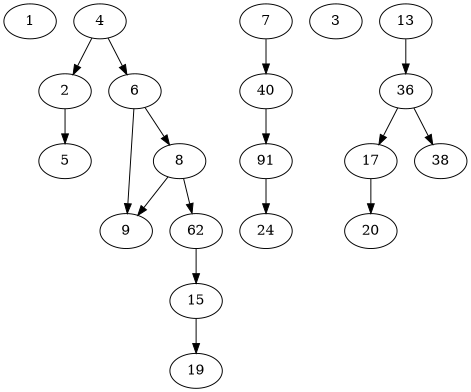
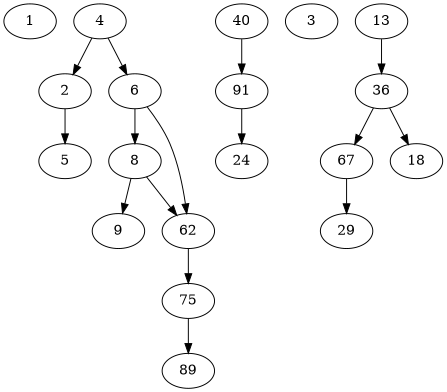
node "7": removed
edge "6" -> "9": now "6" -> "62"
node "17": label "17" -> "67"
node "38": label "38" -> "18"
node "20": label "20" -> "29"
node "15": label "15" -> "75"
node "19": label "19" -> "89"
